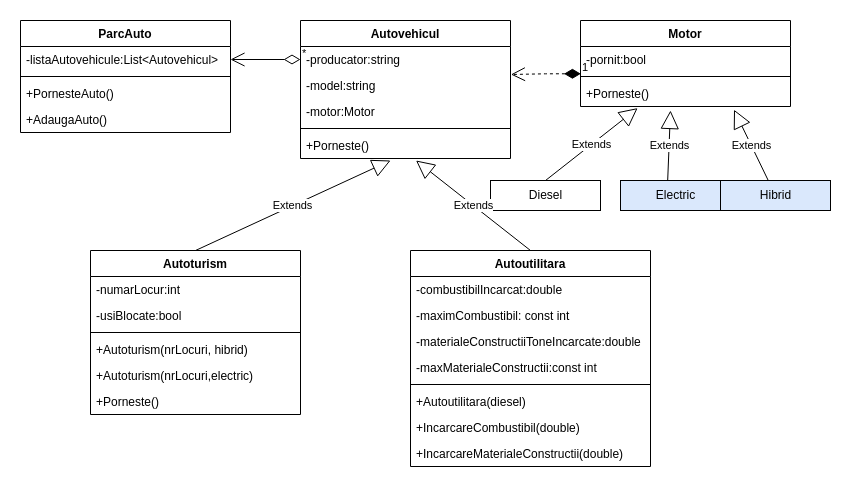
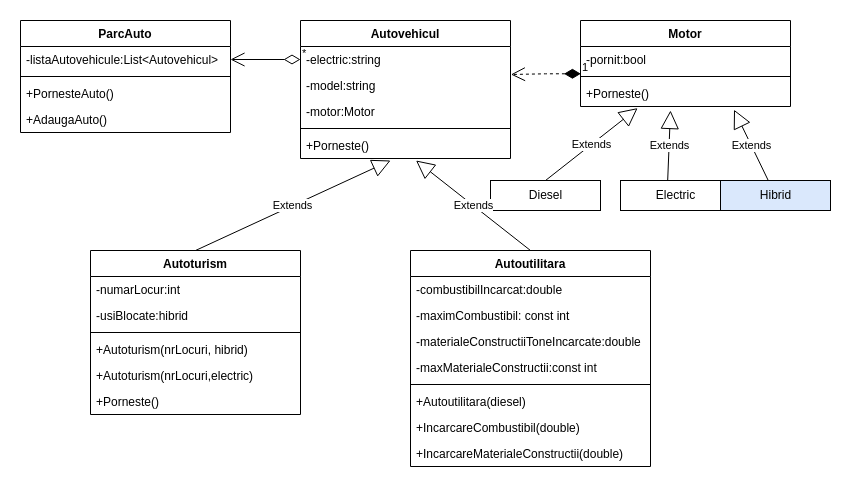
node "-producator:string": label "-producator:string" -> "-electric:string"
node "Electric": fillcolor #dae8fc -> #ffffff
node "-usiBlocate:bool": label "-usiBlocate:bool" -> "-usiBlocate:hibrid"
